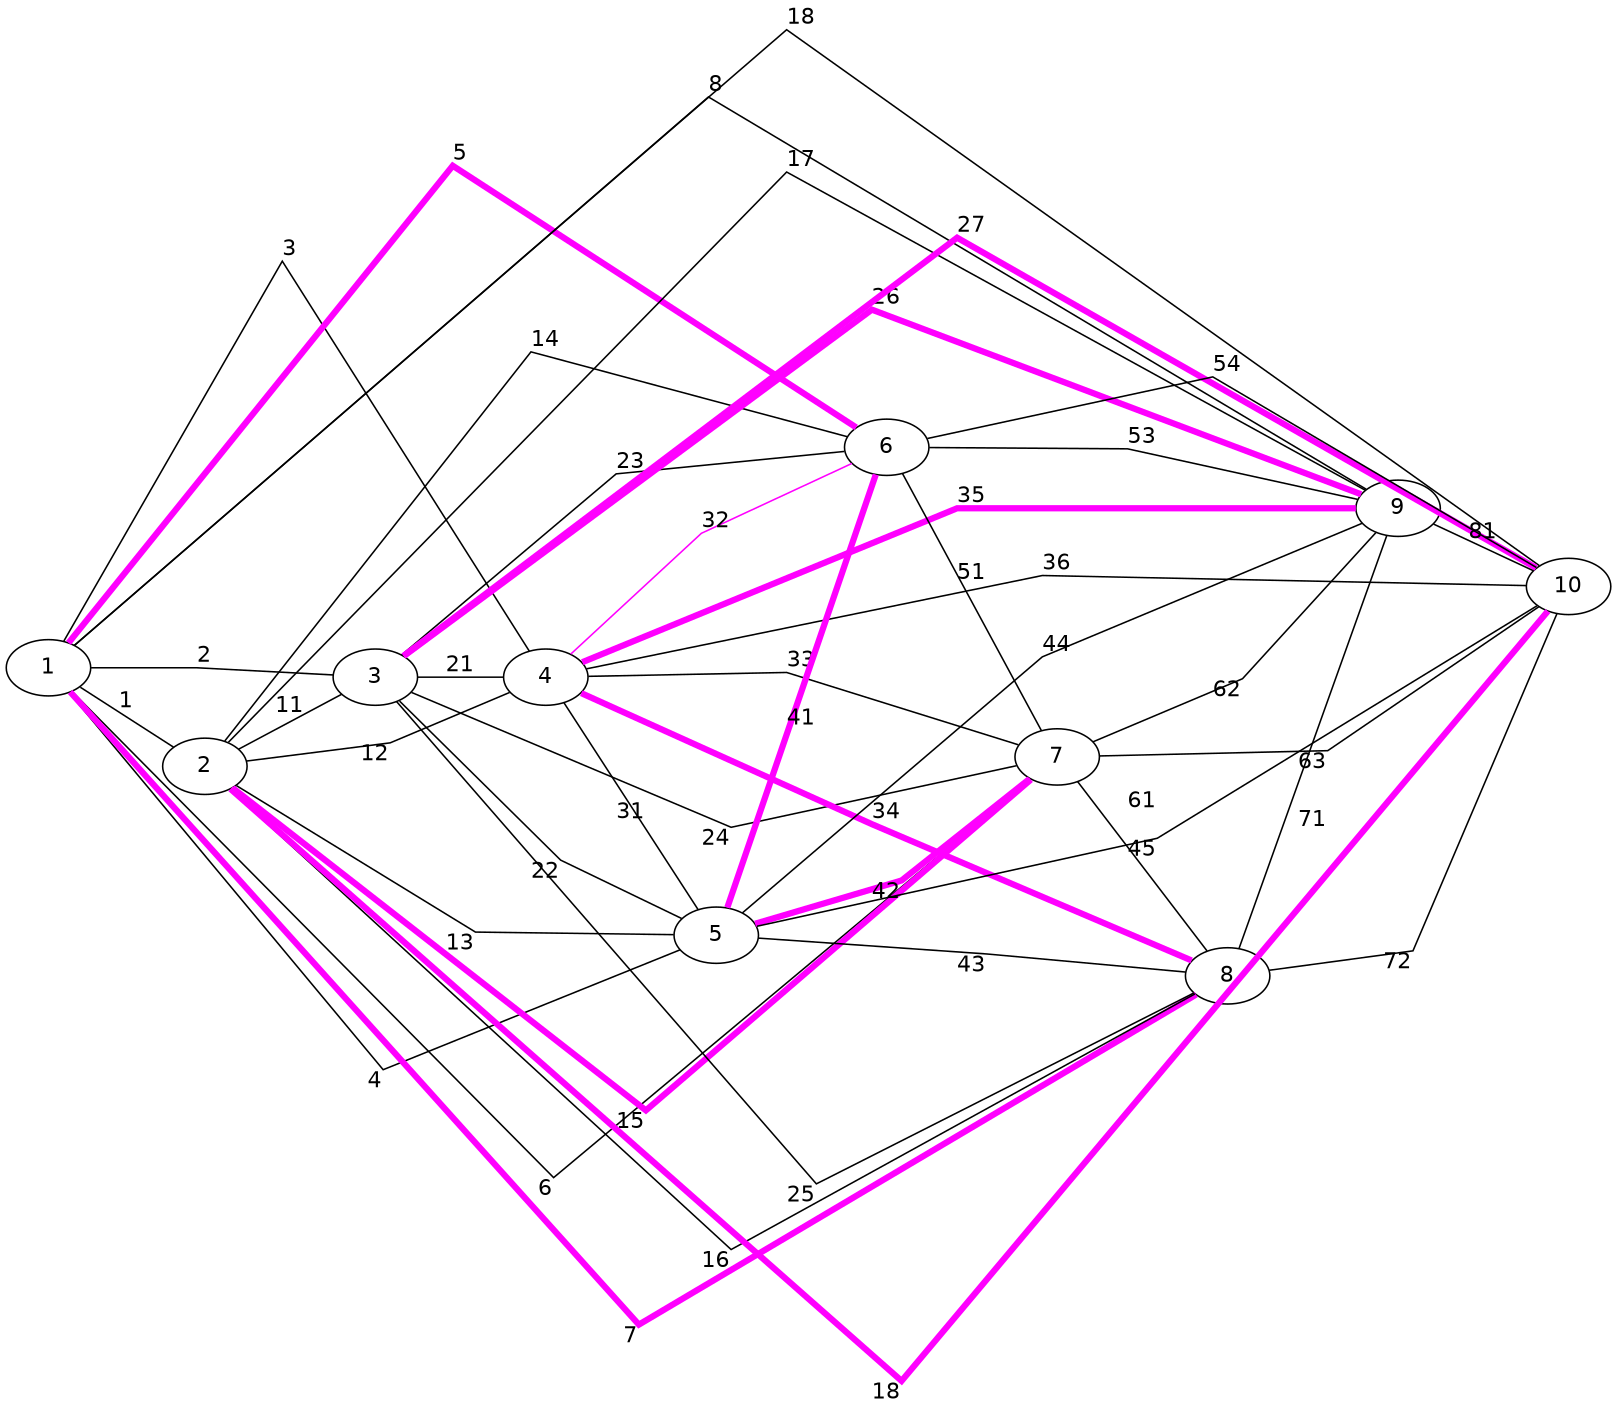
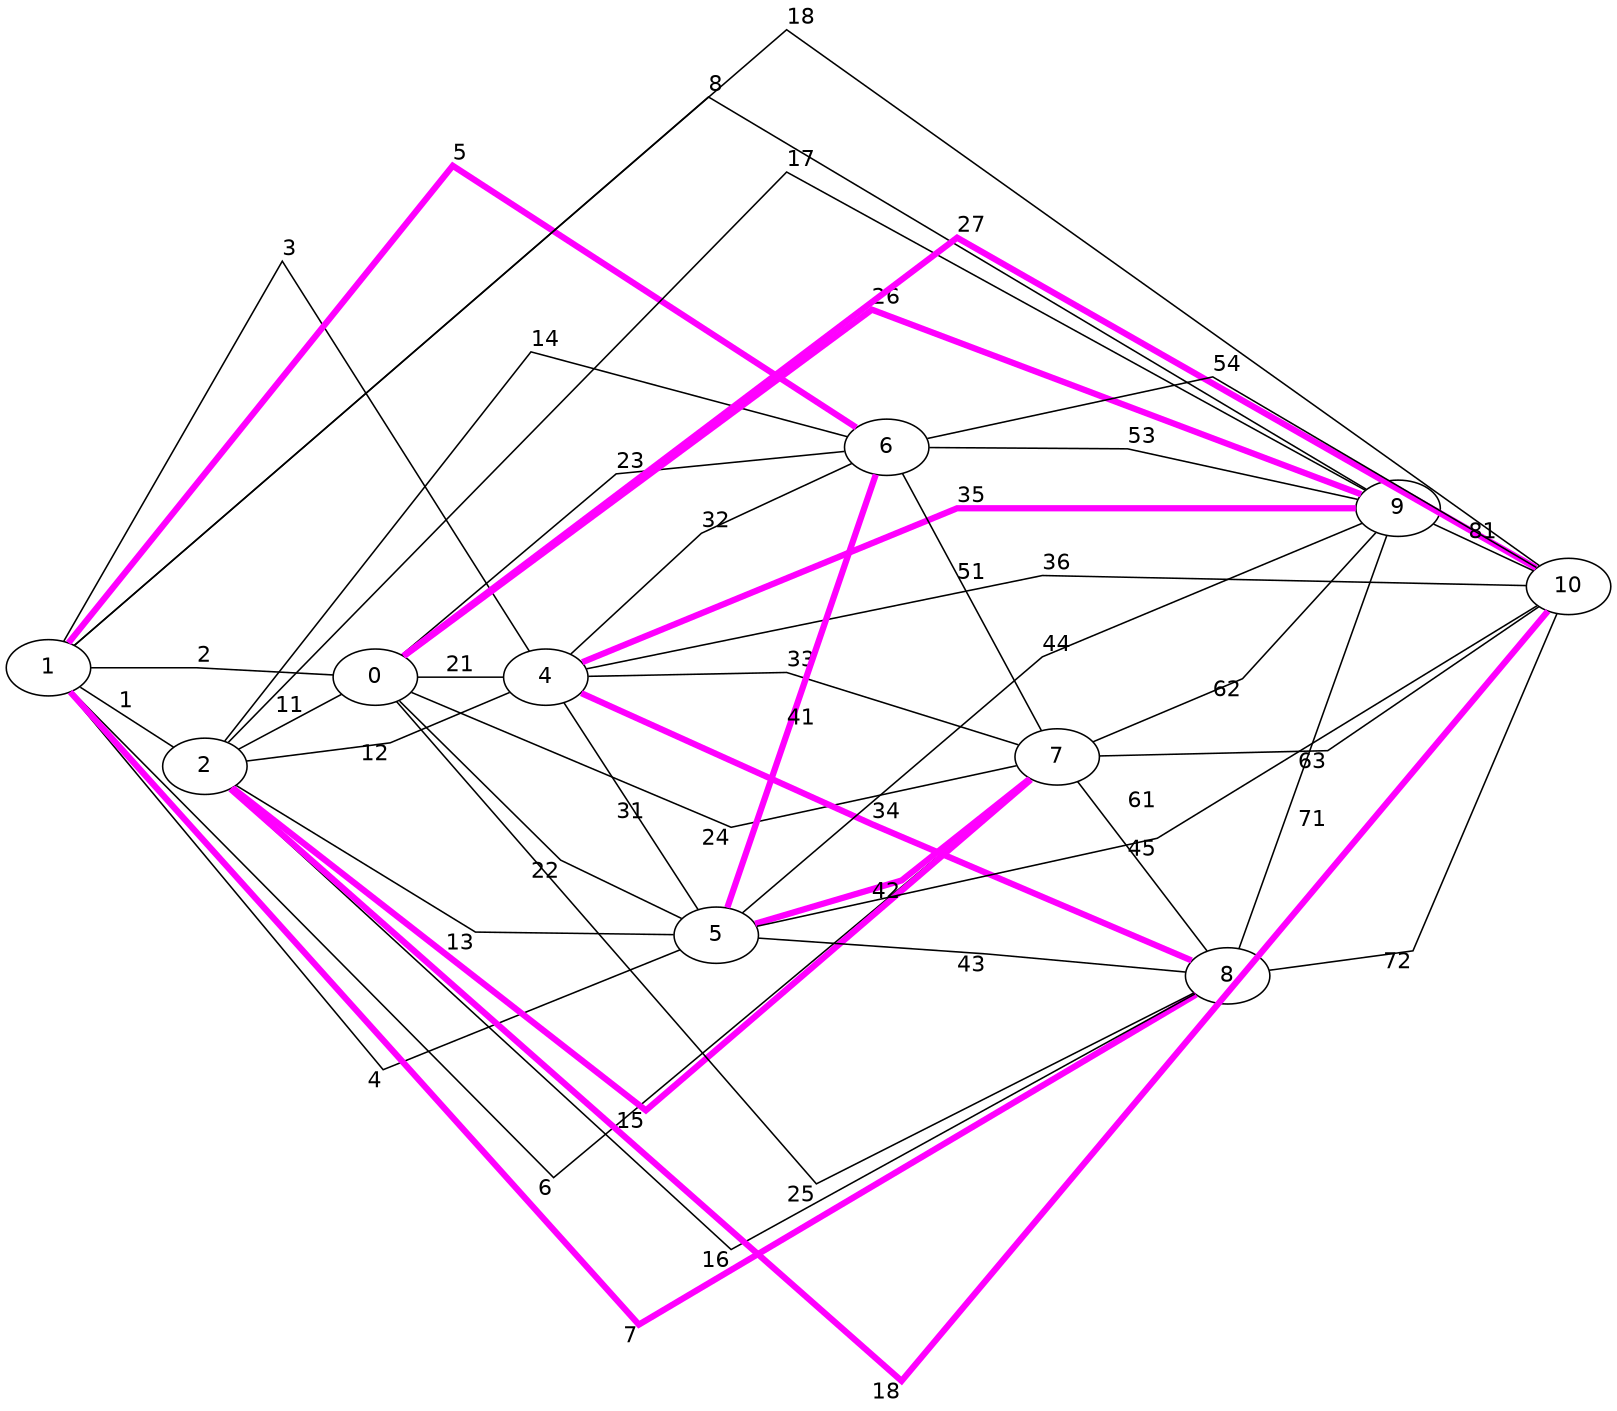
edge "6" -- "4": color magenta -> black
node "3": label "3" -> "0"
